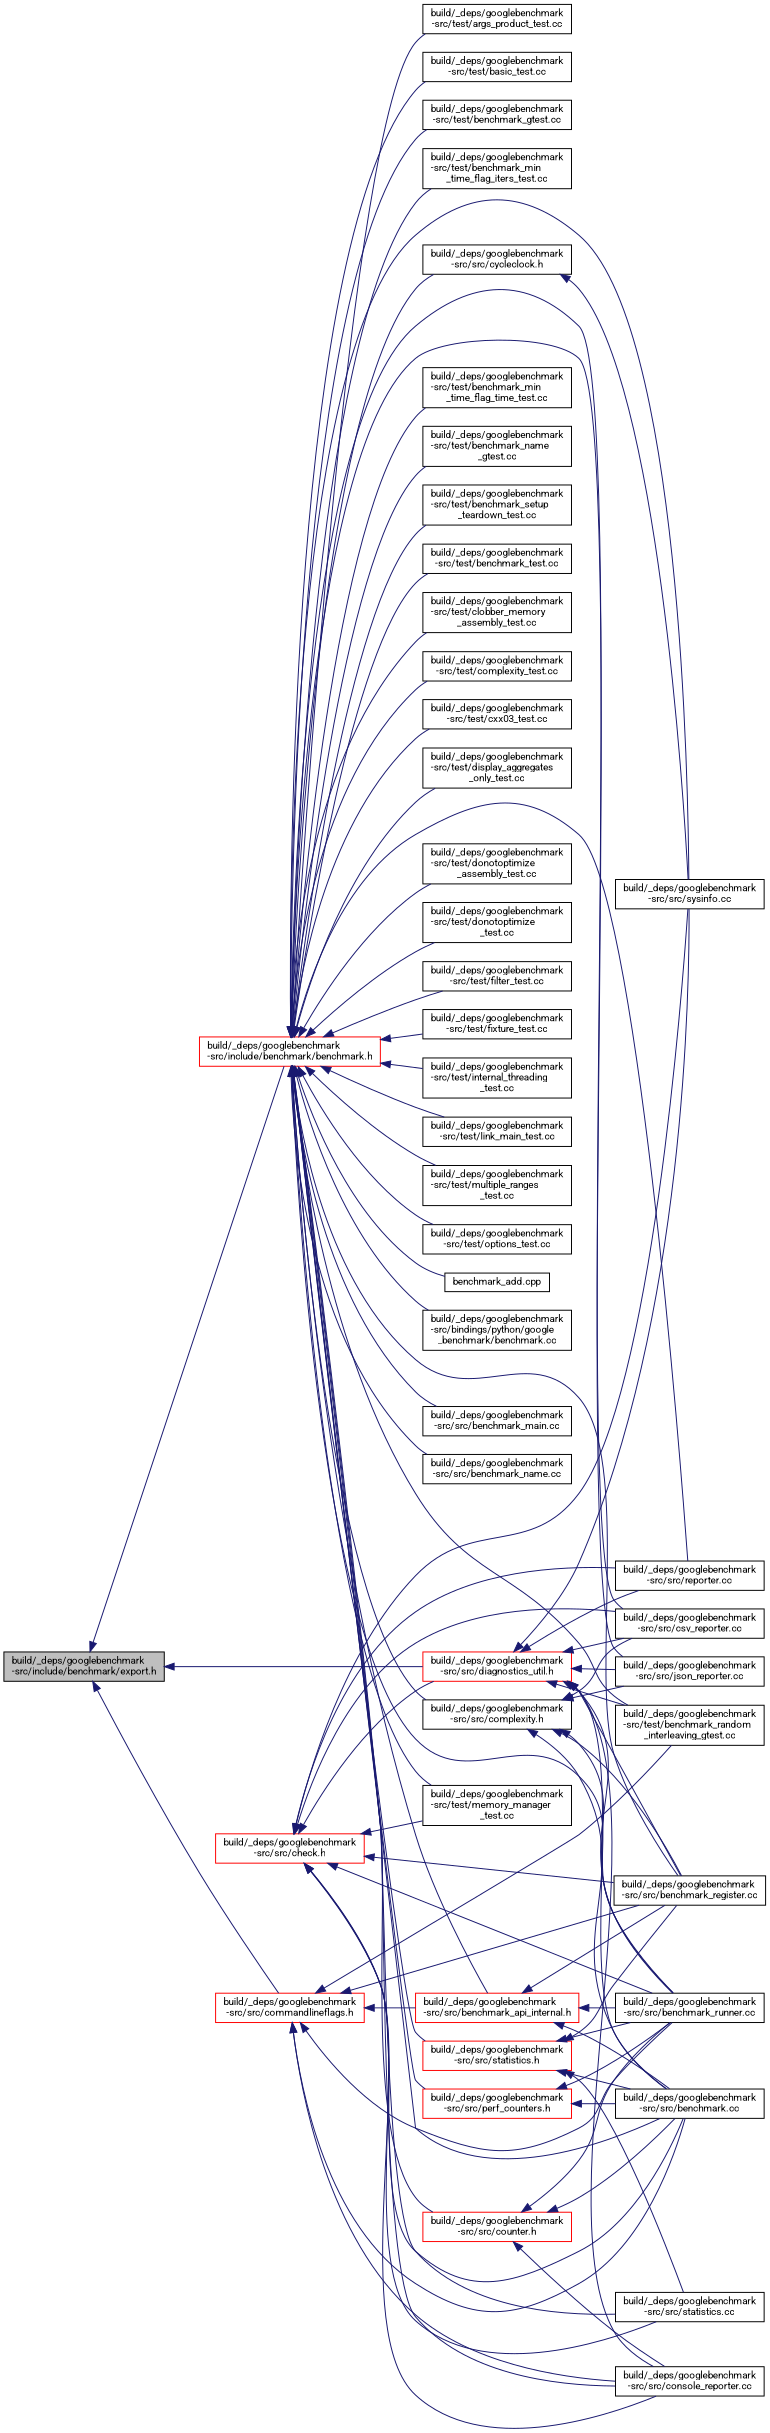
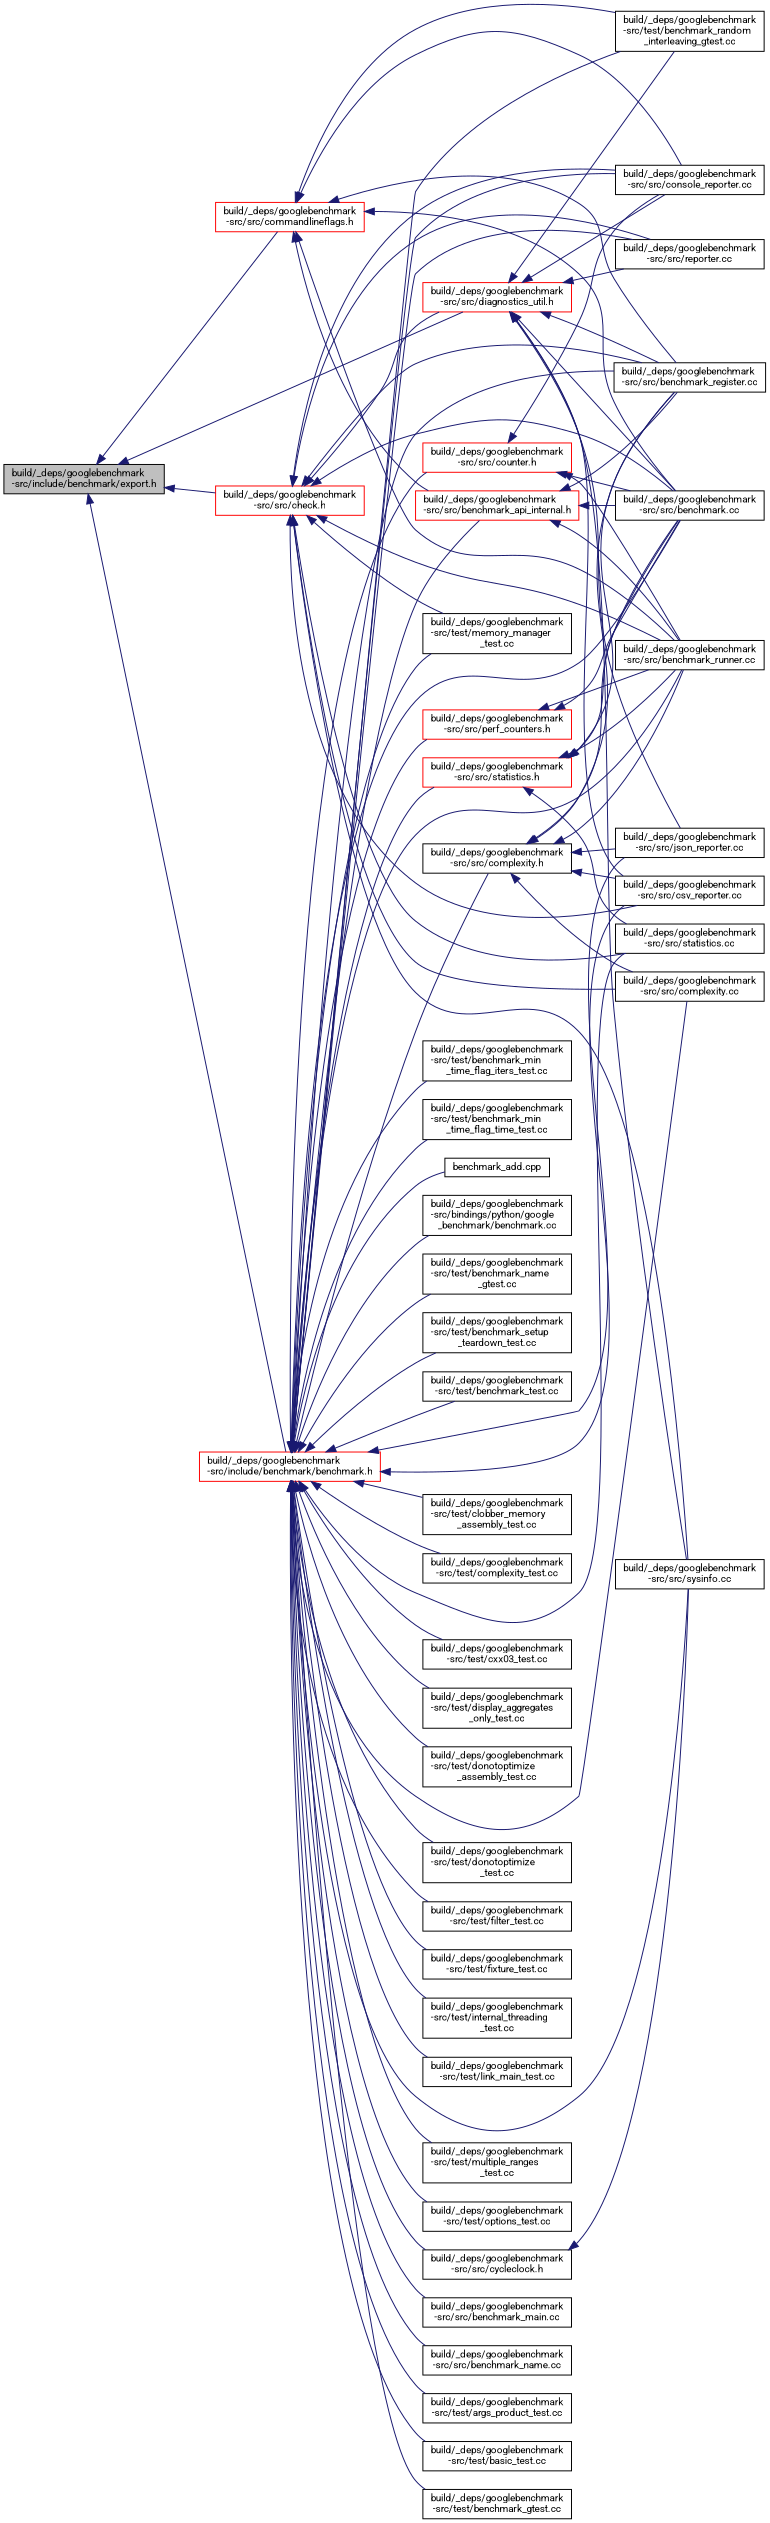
edge "build/_deps/googlebenchmark -src/src/check.h" -> "build/_deps/googlebenchmark -src/include/benchmark/export.h": added
node "build/_deps/googlebenchmark -src/src/complexity.cc": added
edge "build/_deps/googlebenchmark -src/src/benchmark_runner.cc" -> "build/_deps/googlebenchmark -src/src/diagnostics_util.h": removed
